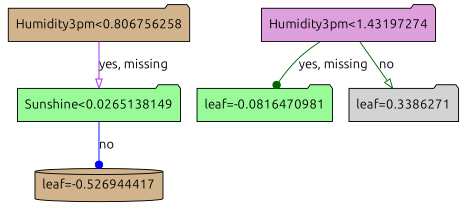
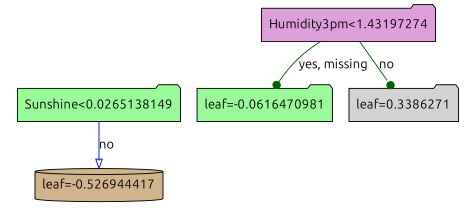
node "Humidity3pm<0.806756258": removed
edge "Humidity3pm<1.43197274" -> "leaf=0.3386271": arrowhead onormal -> dot
node "leaf=-0.0816470981": label "leaf=-0.0816470981" -> "leaf=-0.0616470981"
edge "Sunshine<0.0265138149" -> "leaf=-0.526944417": arrowhead dot -> onormal
